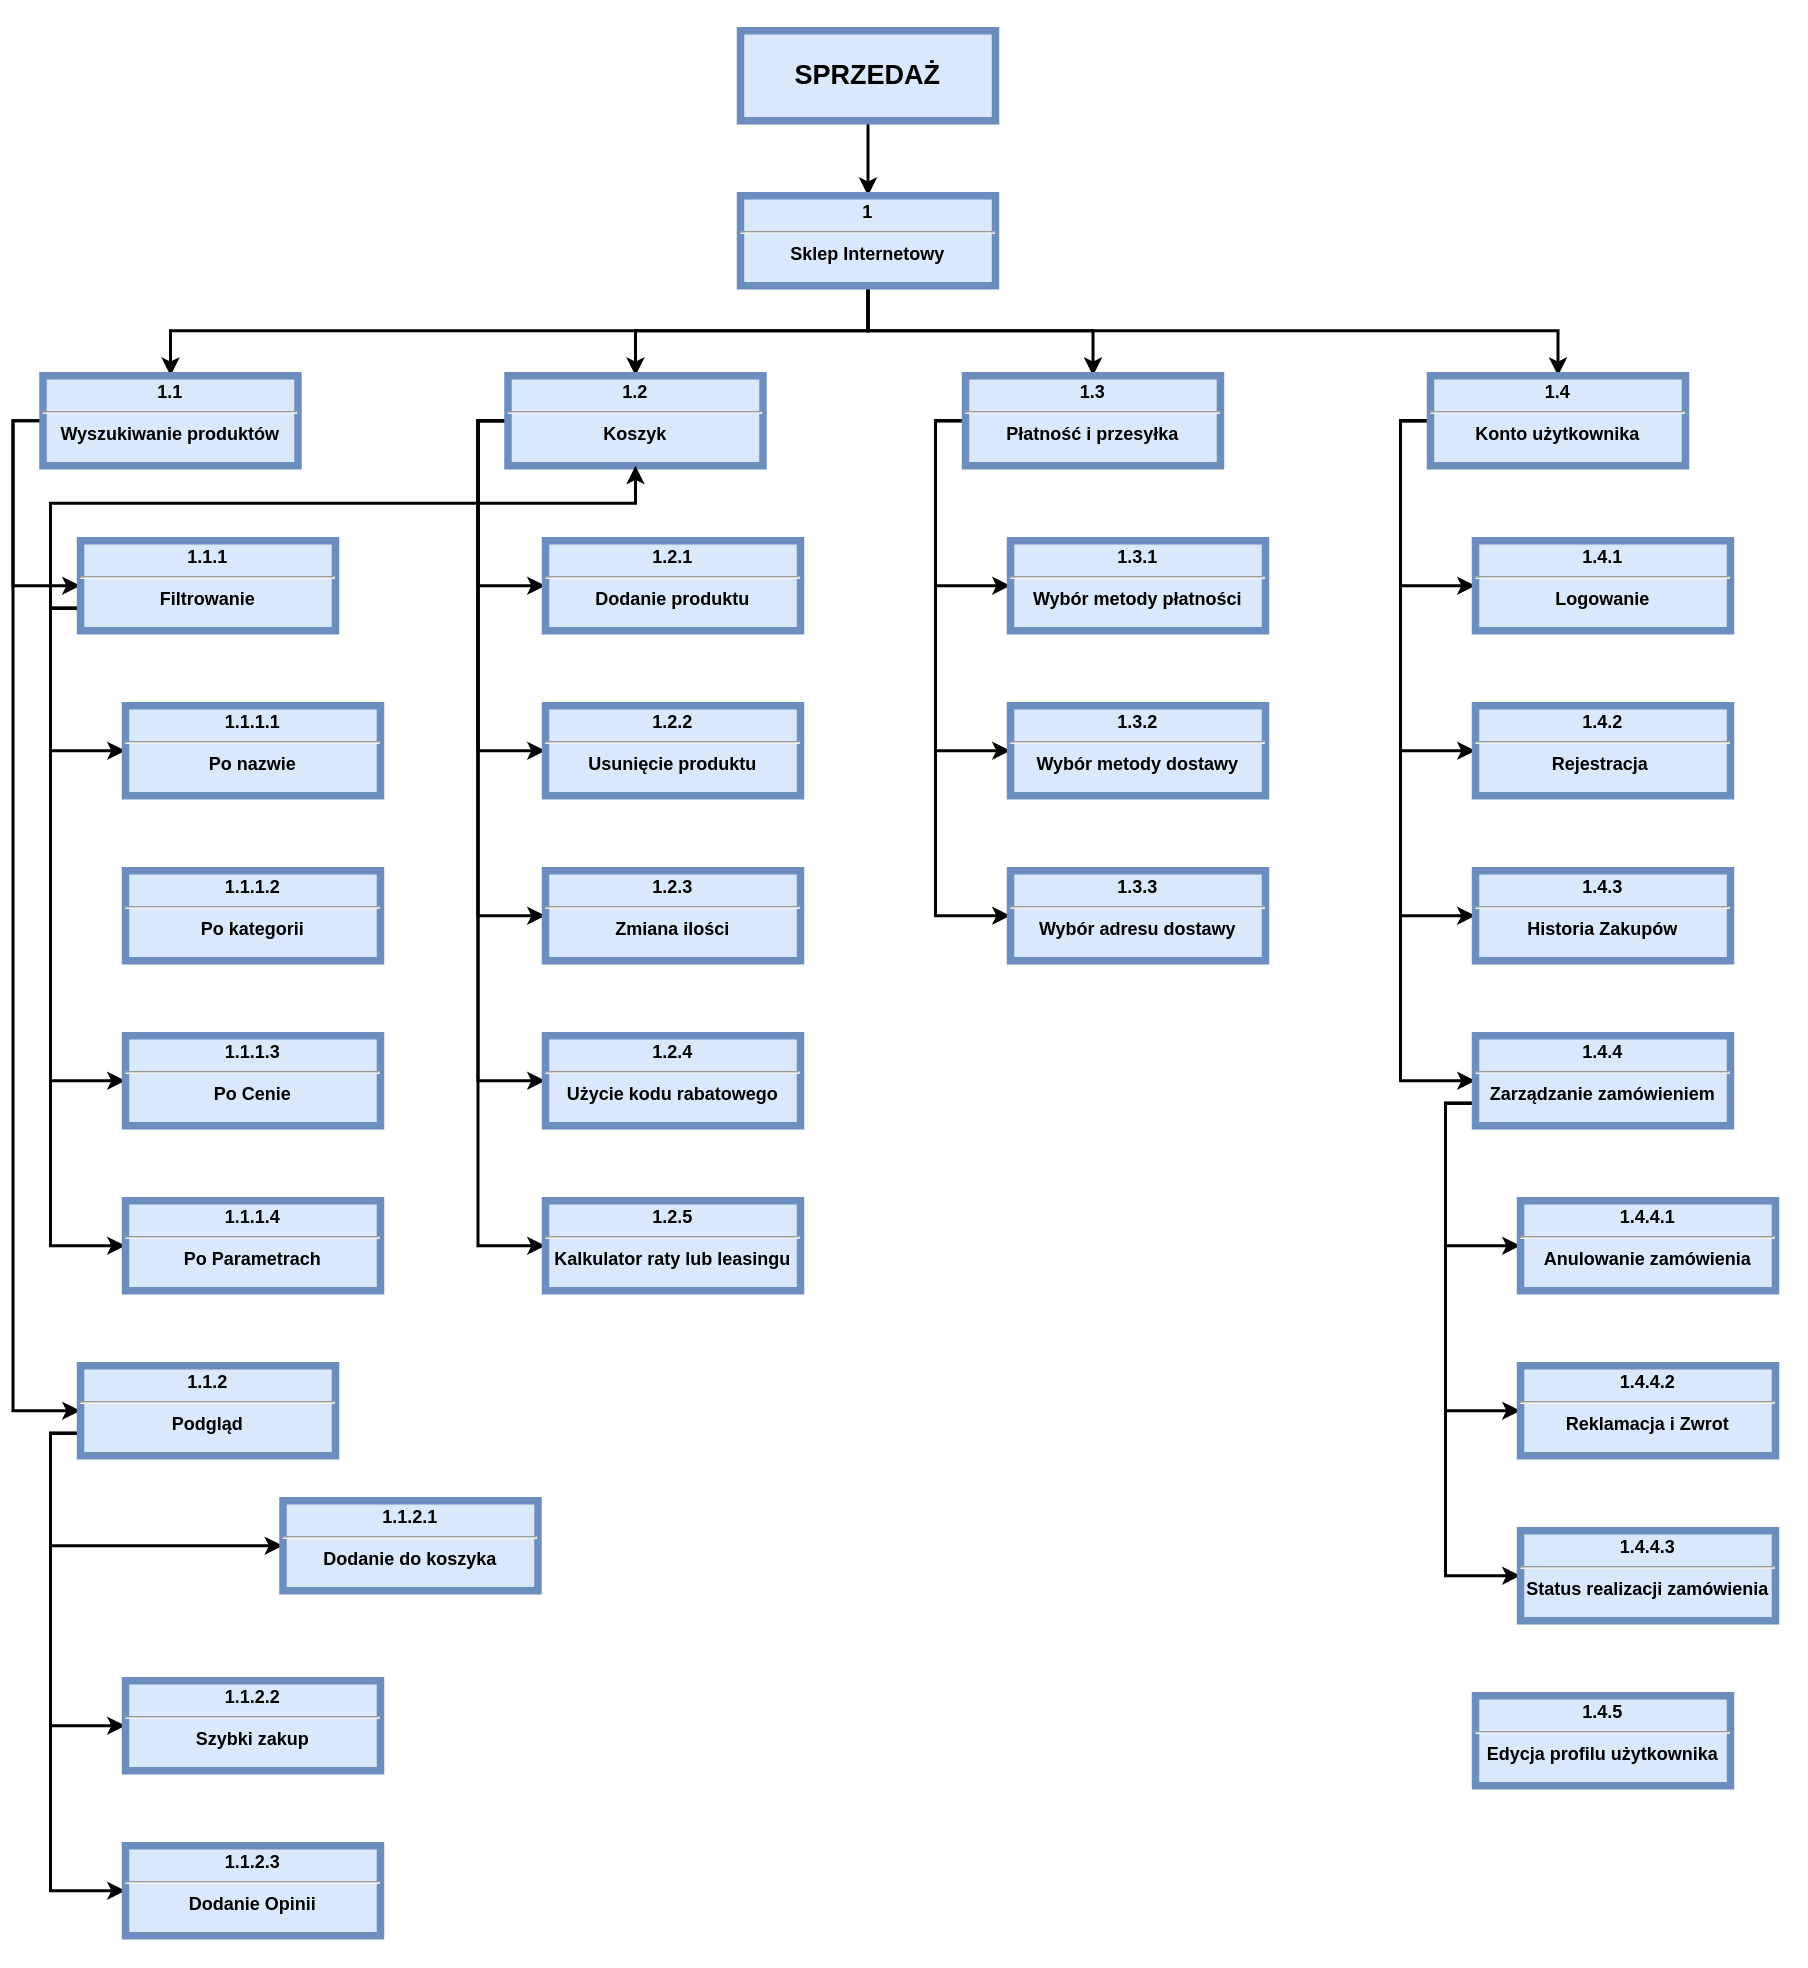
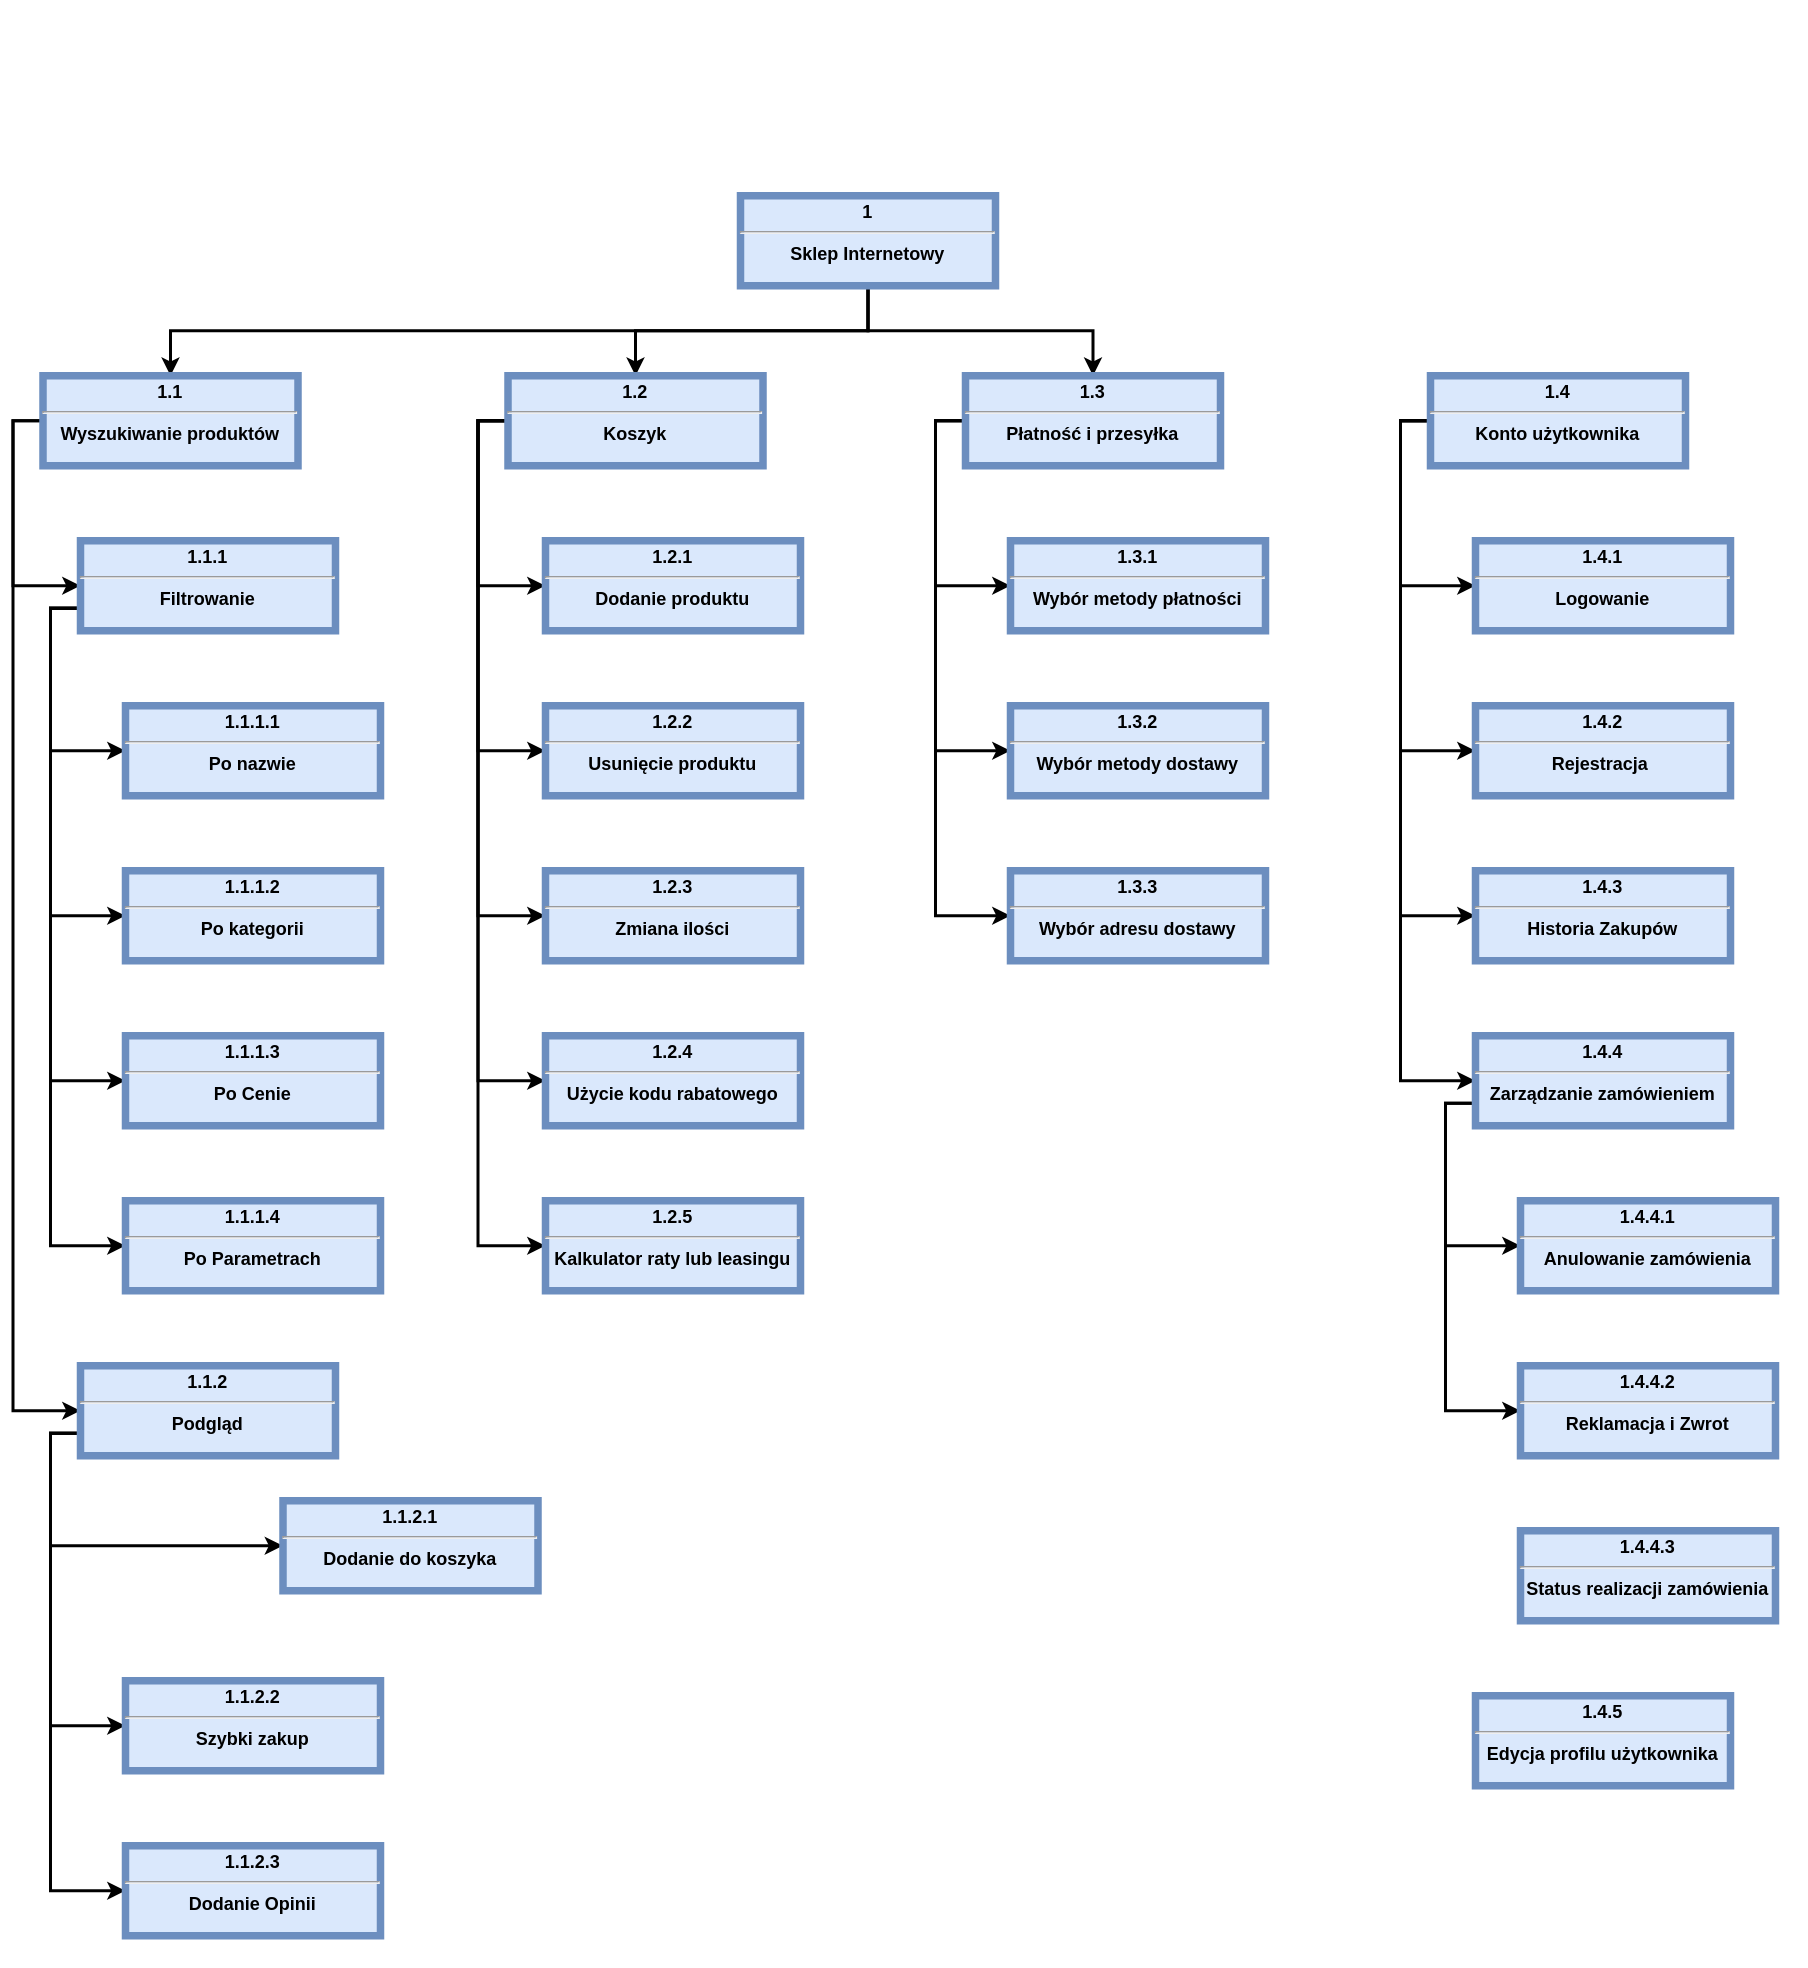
node "SPRZEDAŻ": removed
edge "SPRZEDAŻ" -> "1 Sklep Internetowy": removed
edge "1 Sklep Internetowy" -> "1.4 Konto użytkownika": removed
edge "1.1.1 Filtrowanie" -> "1.2 Koszyk": now "1.1.1 Filtrowanie" -> "1.1.1.2 Po kategorii"
edge "1.4.4 Zarządzanie zamówieniem" -> "1.4.4.3 Status realizacji zamówienia": removed
